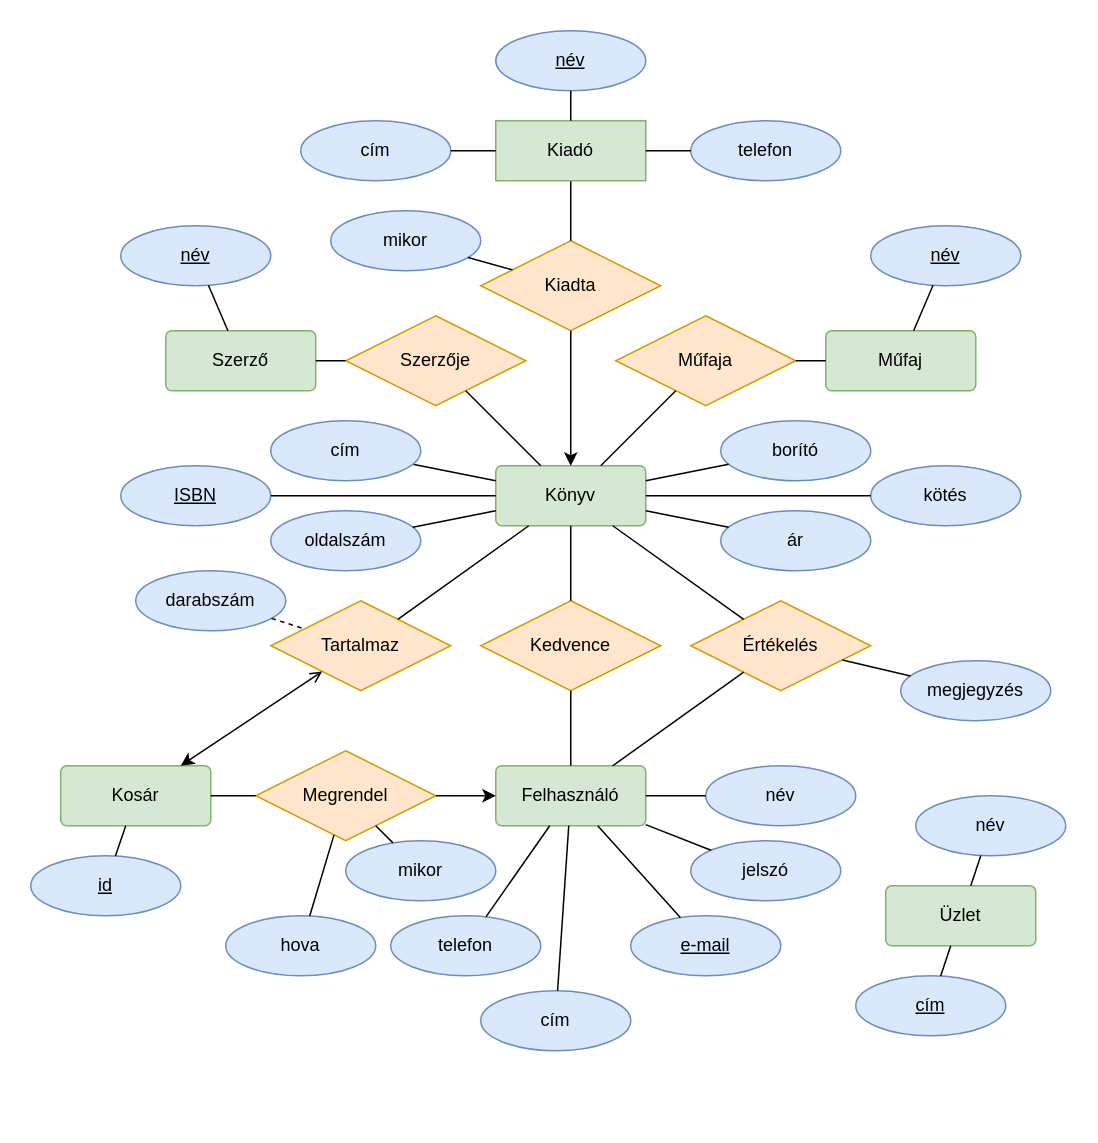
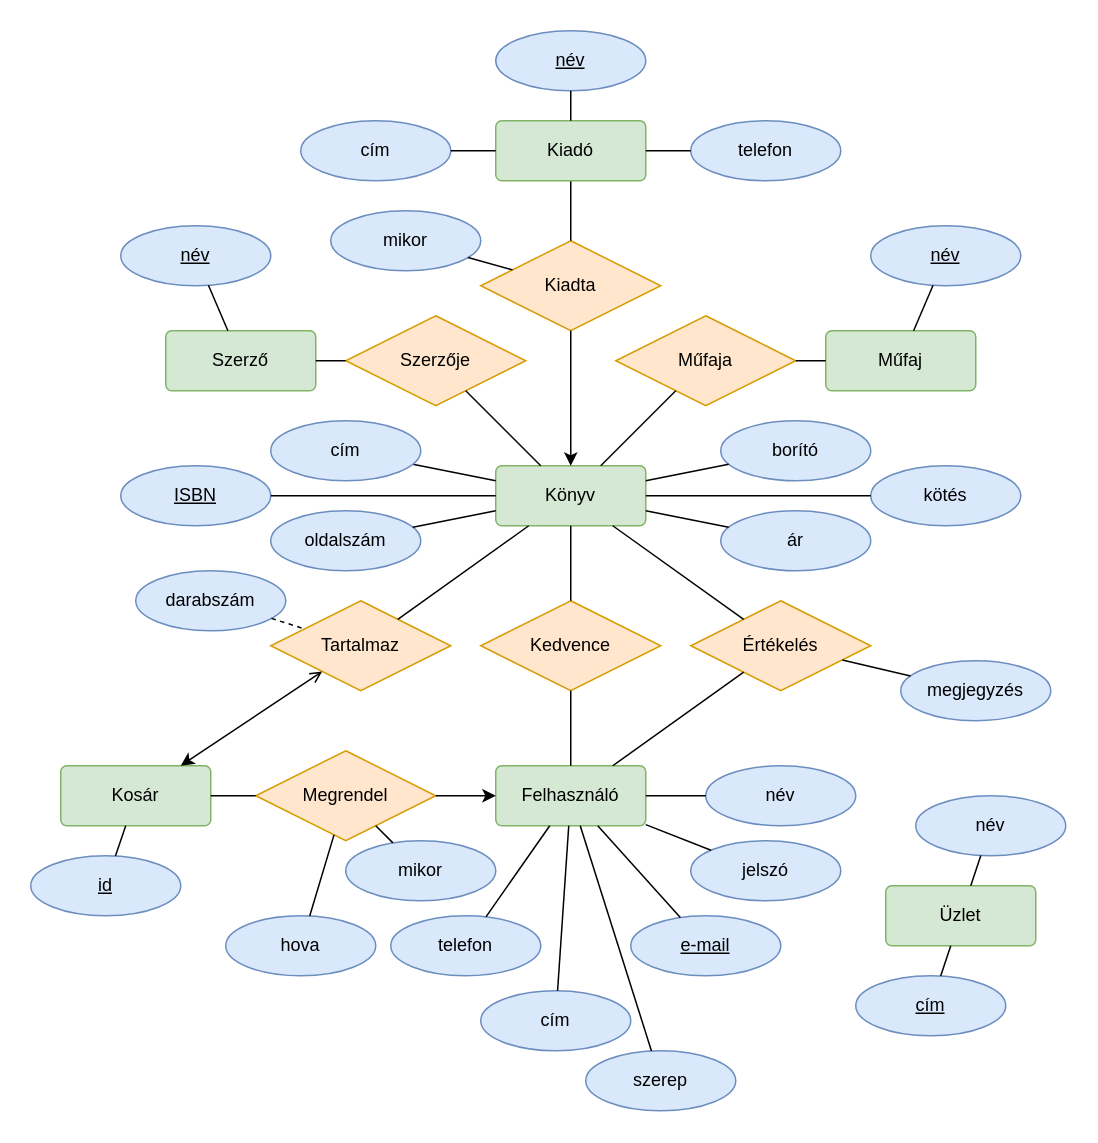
node "Kiadó": shape rectangle -> rounded rectangle
edge "Felhasználó" -- "szerep": added
node "szerep": added
